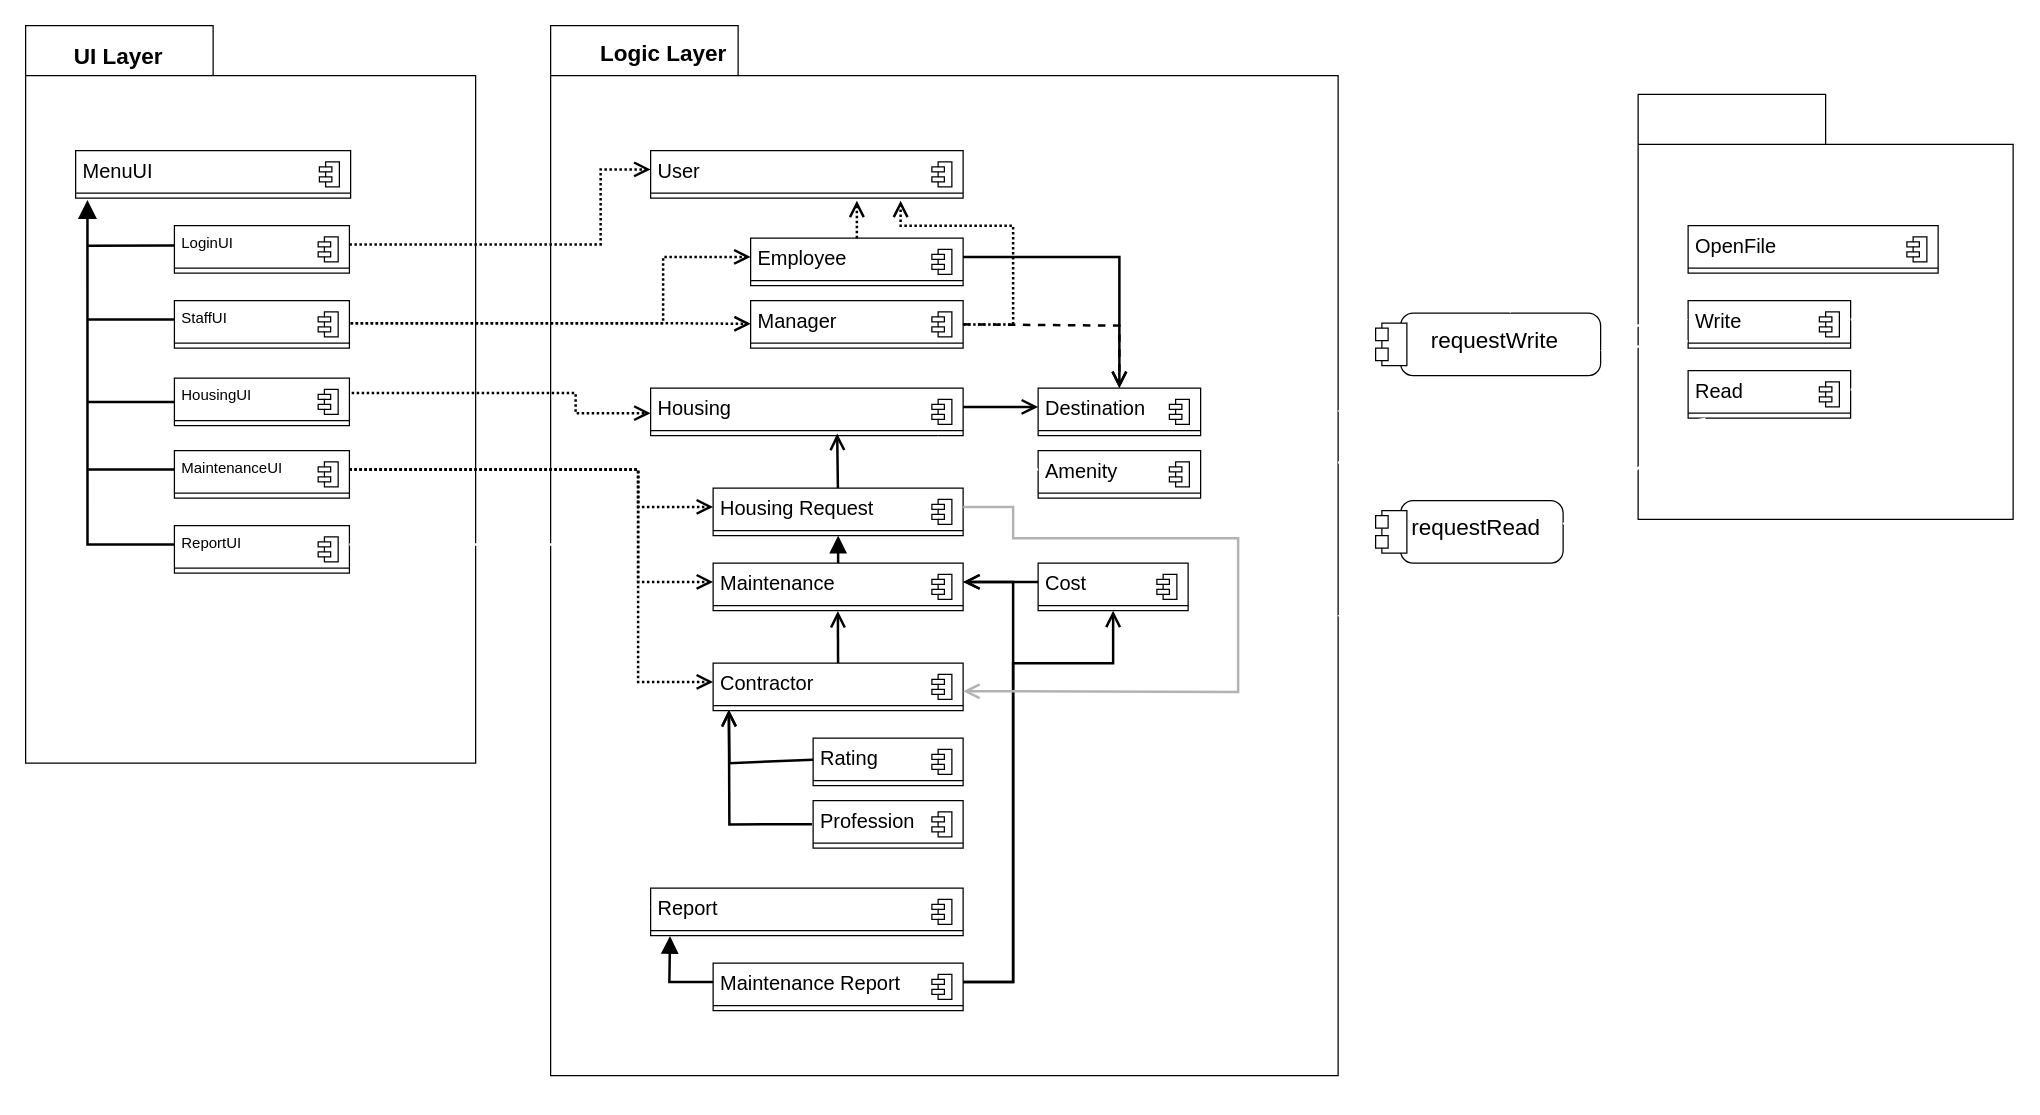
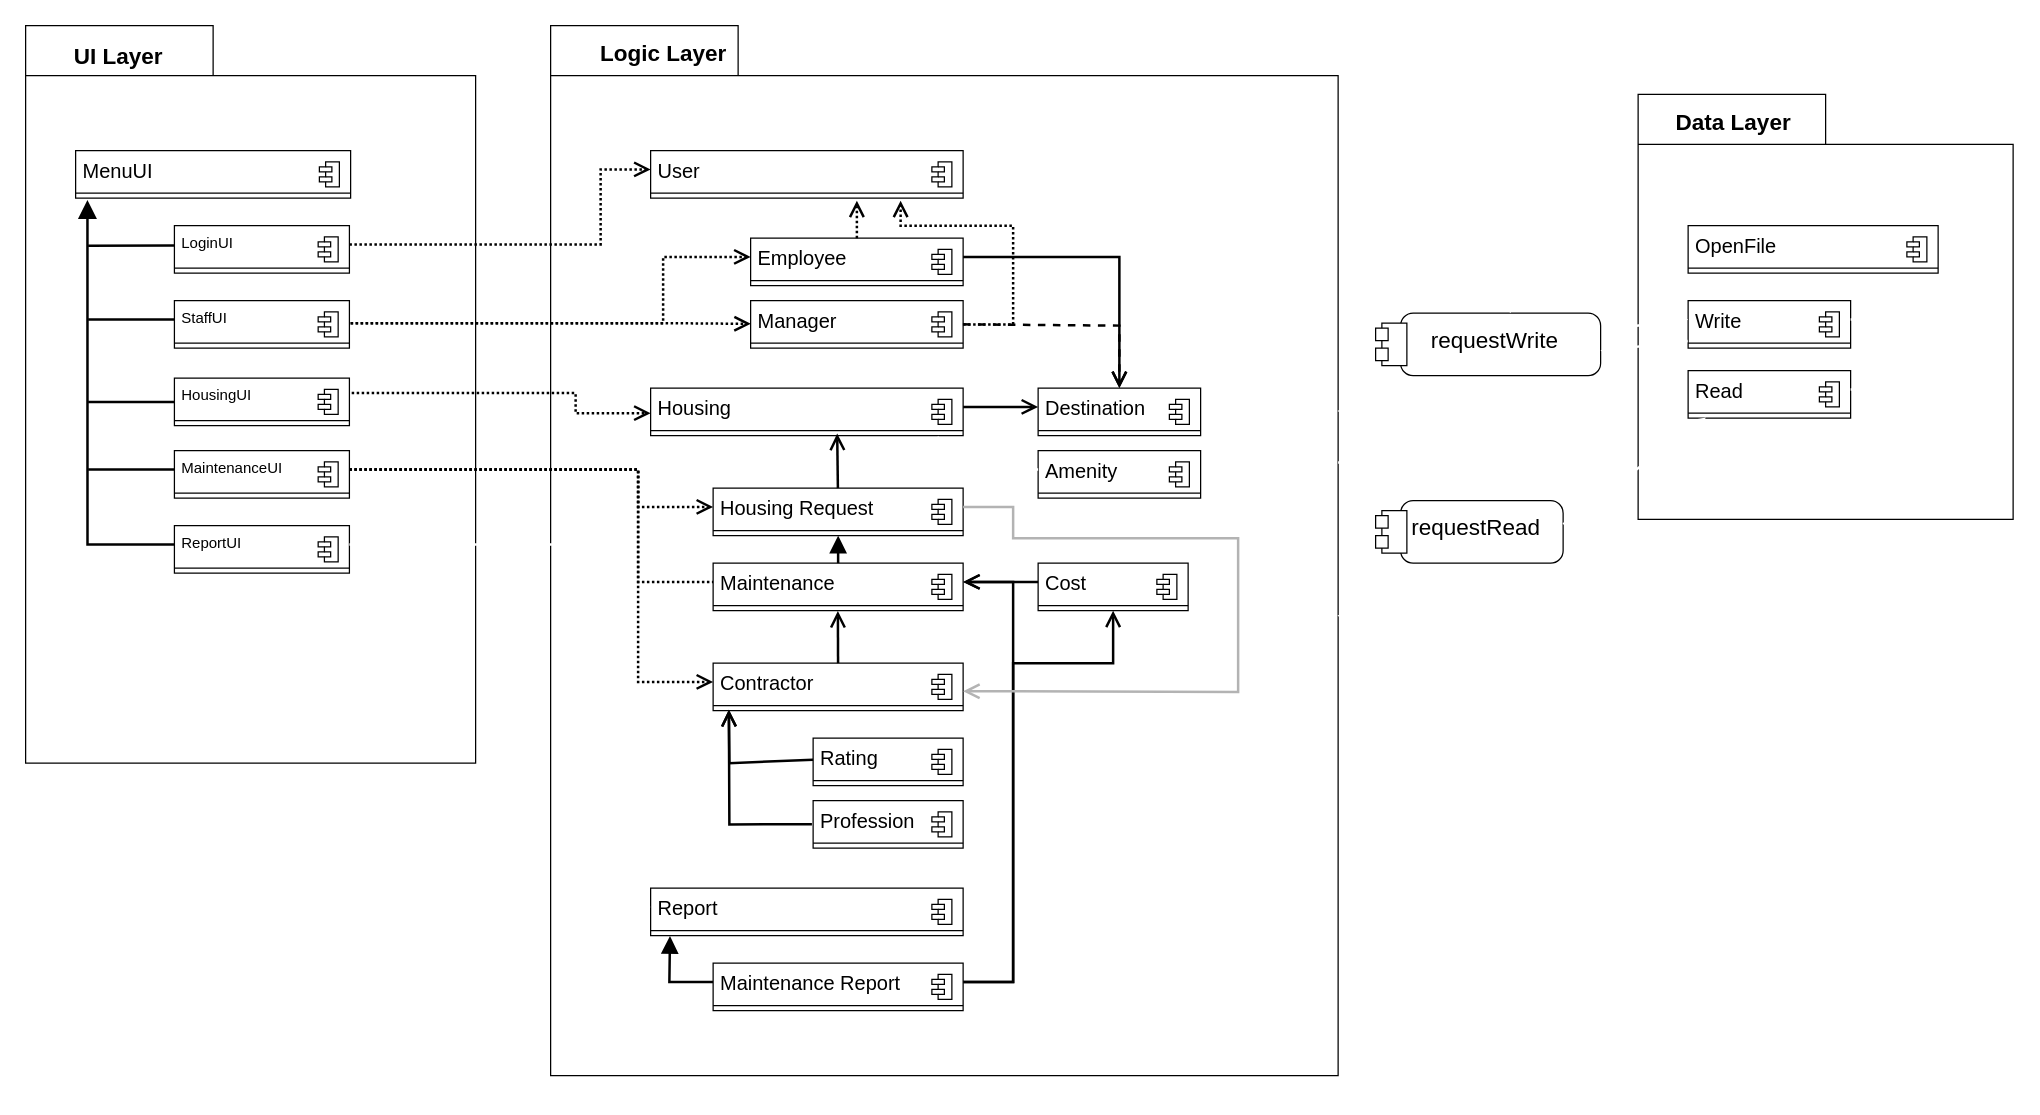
node "Data Layer": added
edge "MaintenanceUI" -> "Maintenance": arrowhead open -> none
